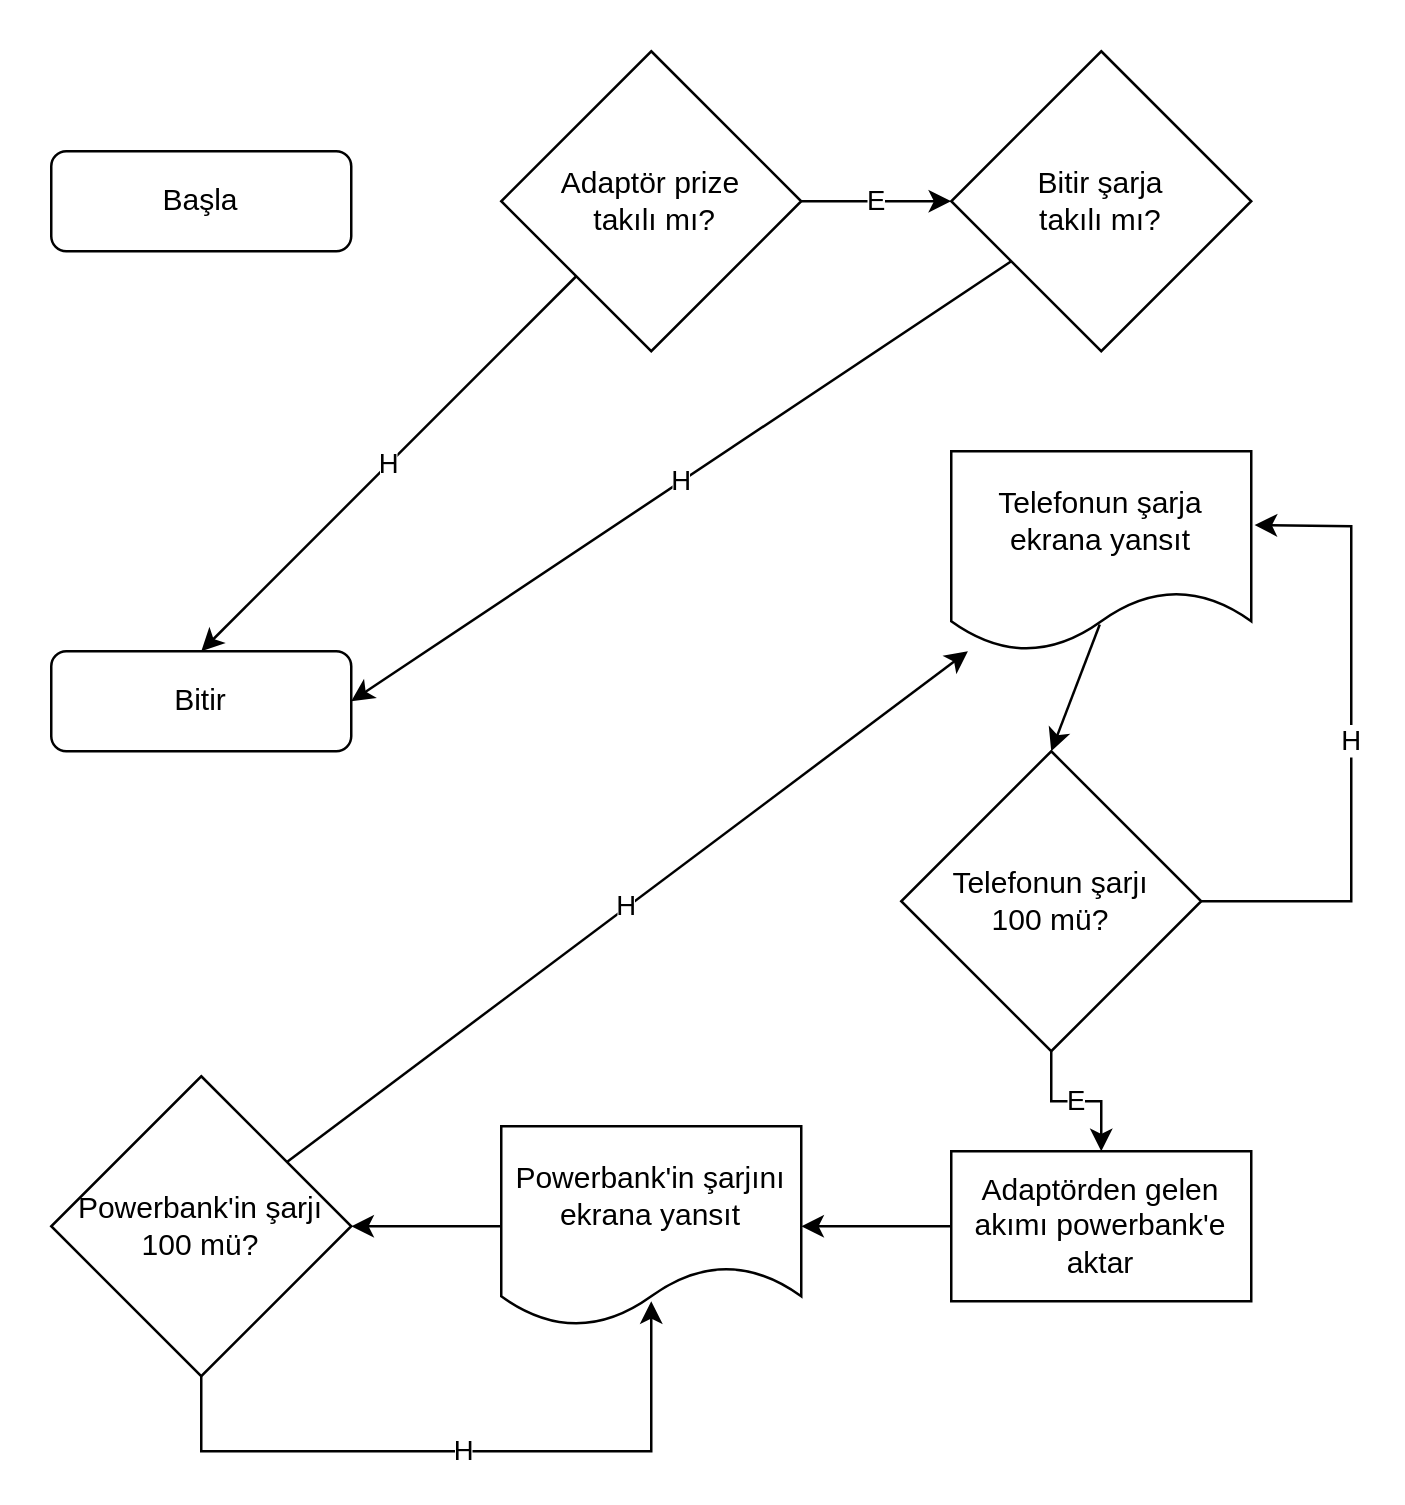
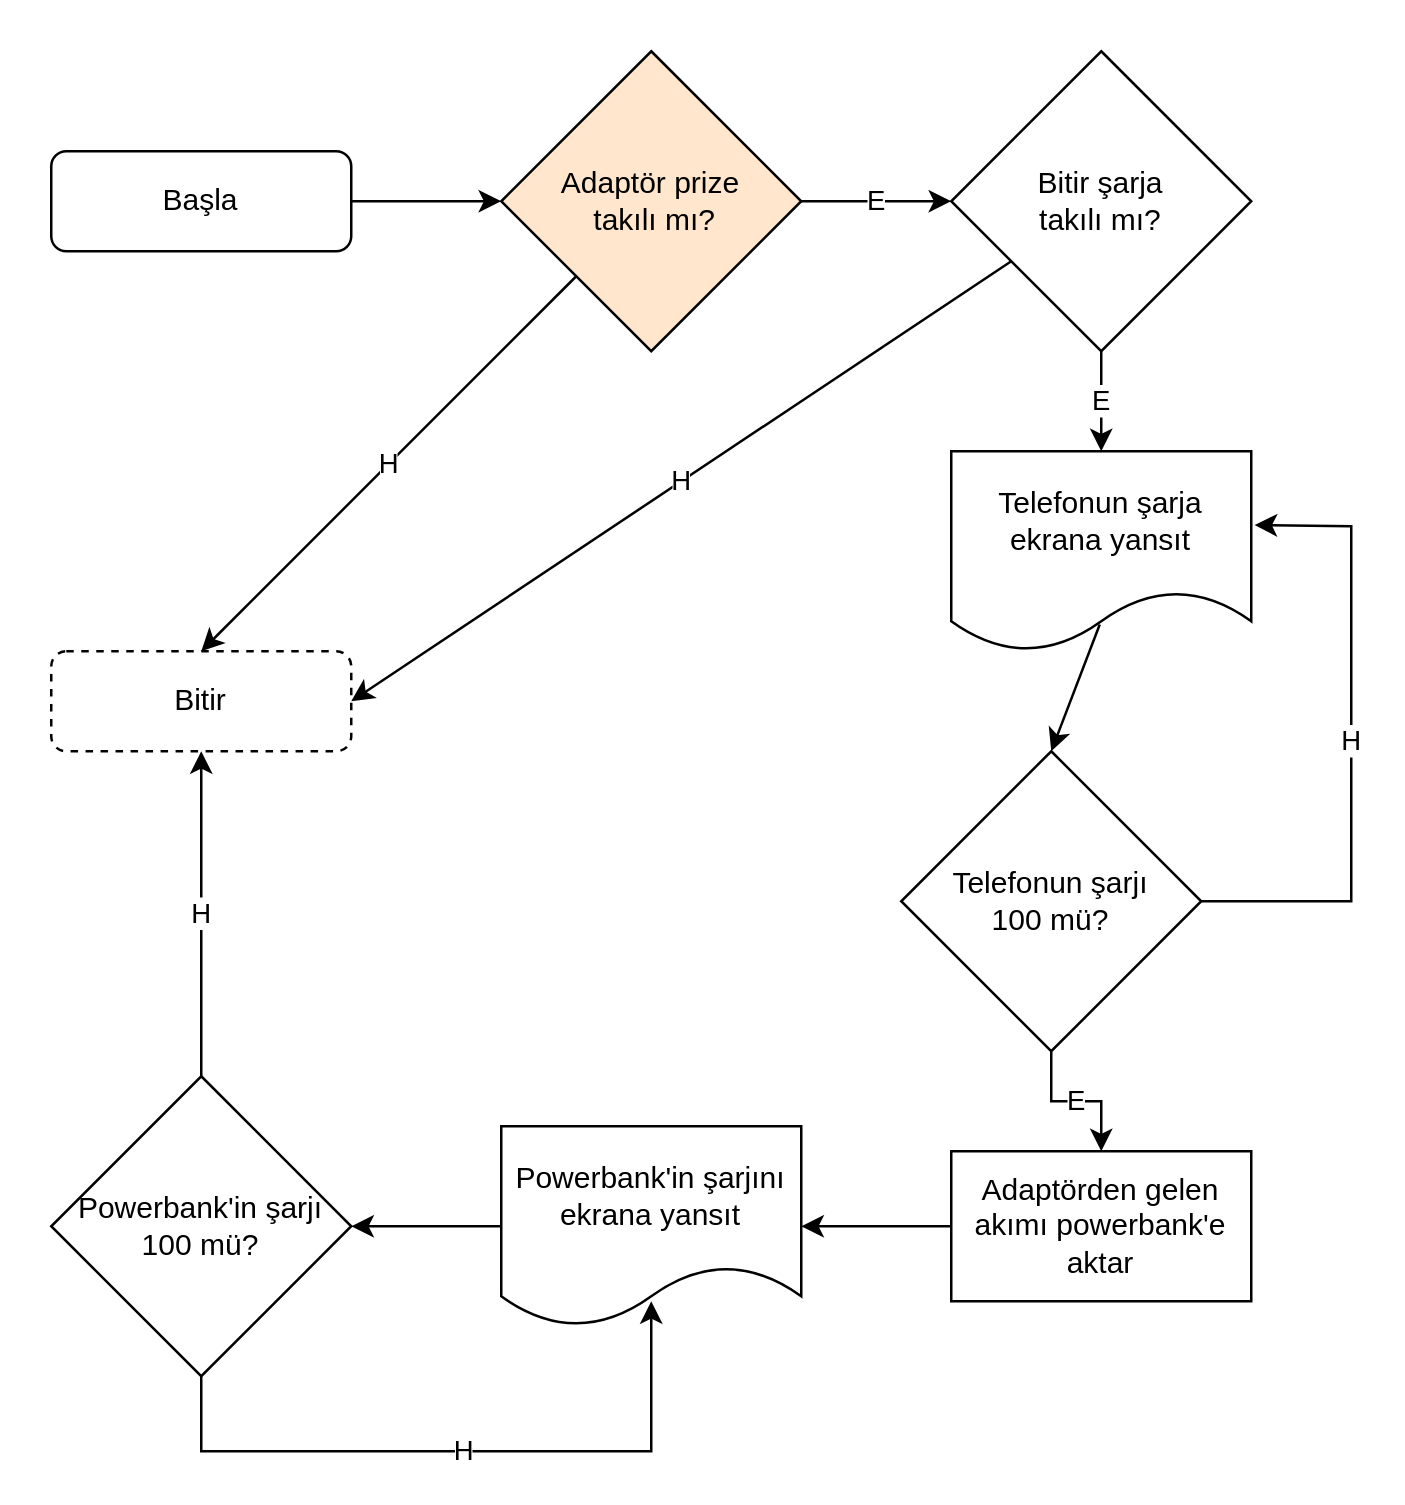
edge "Başla" -> "Adaptör prize takılı mı?": added
node "Adaptör prize takılı mı?": fillcolor #ffffff -> #ffe6cc
edge "Bitir şarja takılı mı?" -> "Telefonun şarja ekrana yansıt": added, label "E"
node "Bitir": style solid -> dashed
edge "Powerbank'in şarjı 100 mü?" -> "Telefonun şarja ekrana yansıt": now "Powerbank'in şarjı 100 mü?" -> "Bitir"
